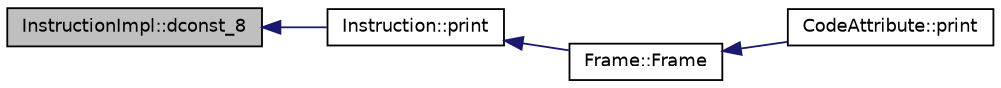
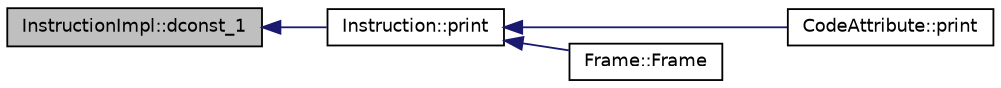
node "InstructionImpl::dconst_8": label "InstructionImpl::dconst_8" -> "InstructionImpl::dconst_1"
edge "CodeAttribute::print" -> "Frame::Frame": now "CodeAttribute::print" -> "Instruction::print"
